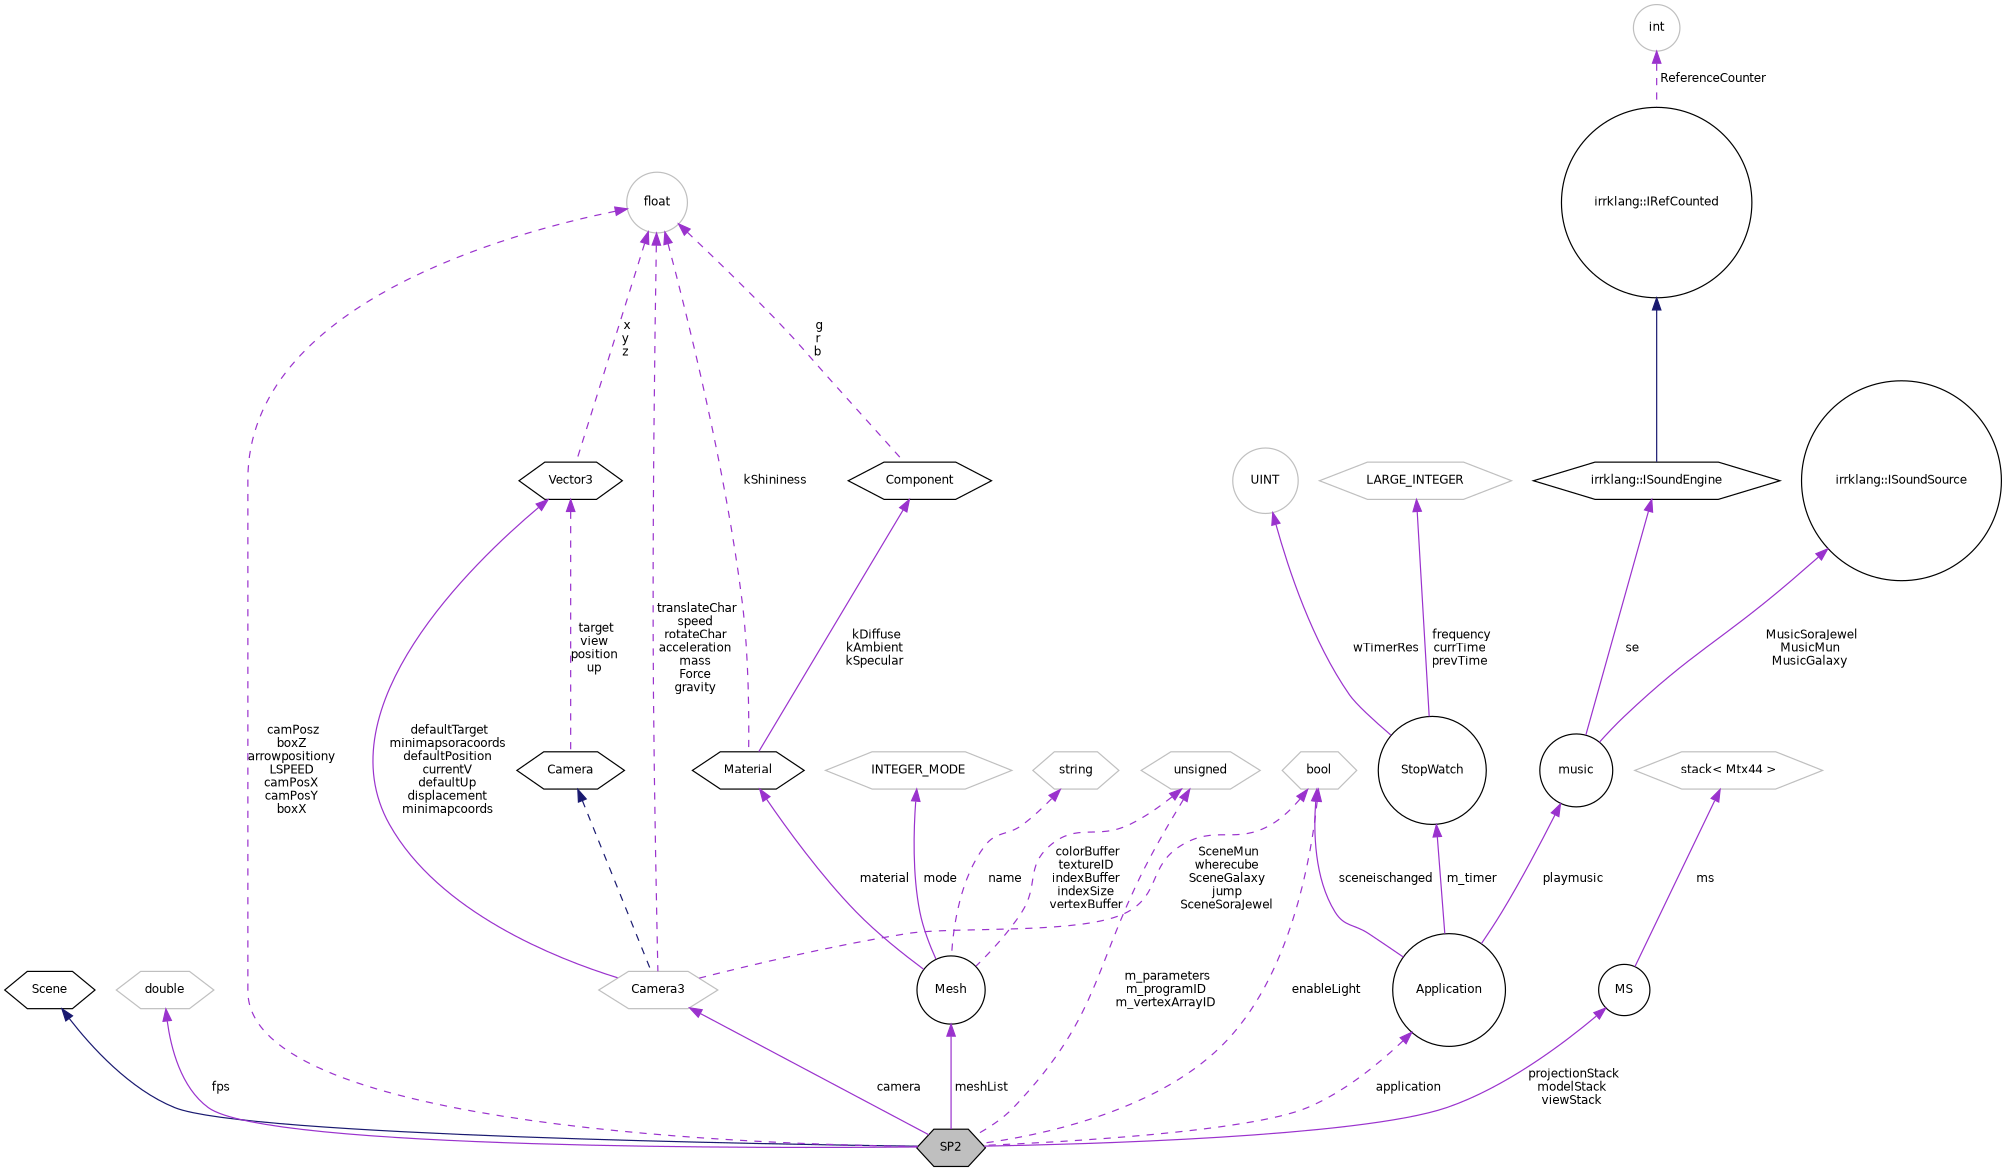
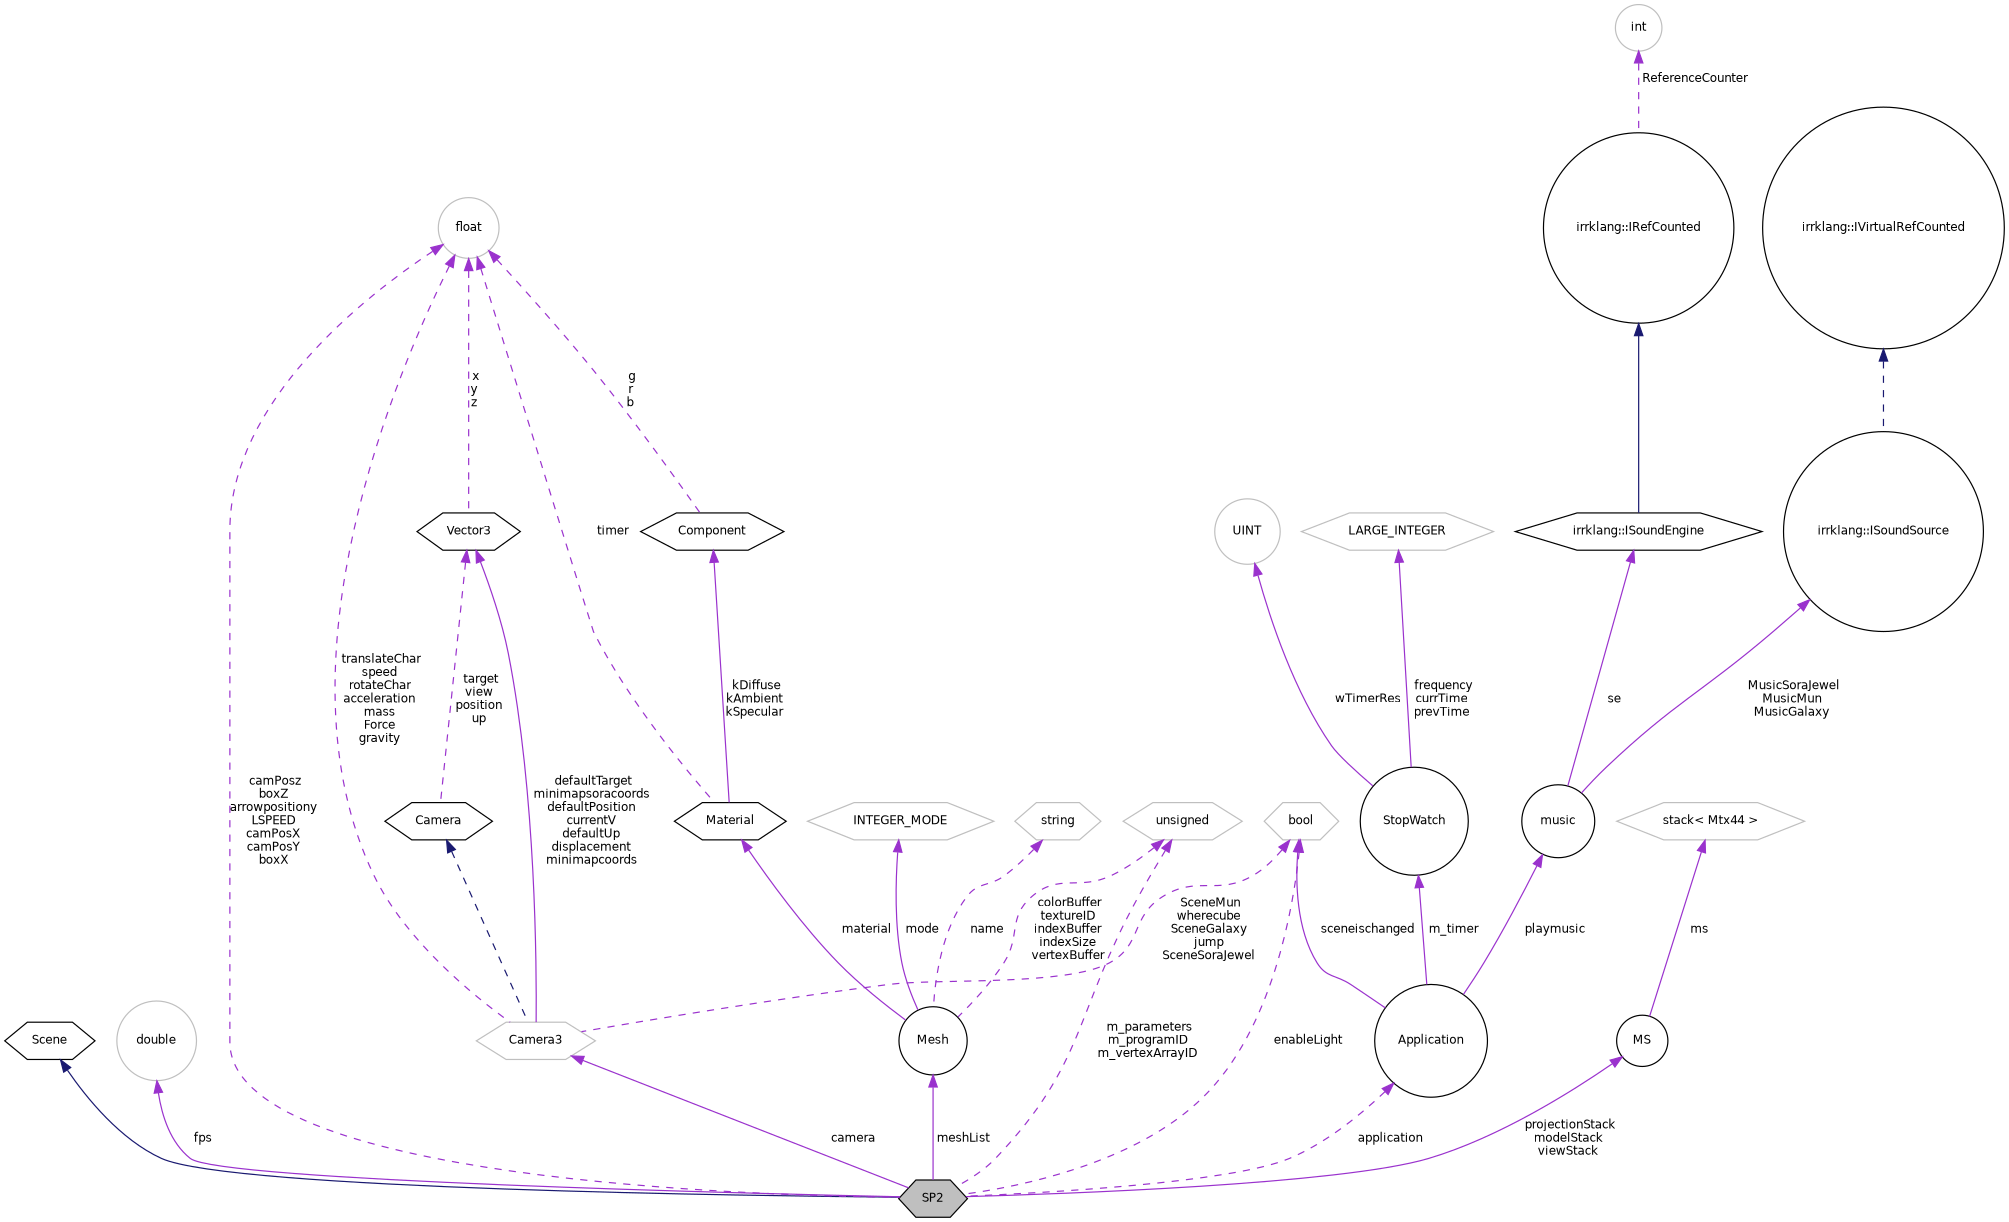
node "irrklang::IVirtualRefCounted": added
edge "Material" -> "float": label " kShininess" -> " timer"
node "double": shape hexagon -> circle
